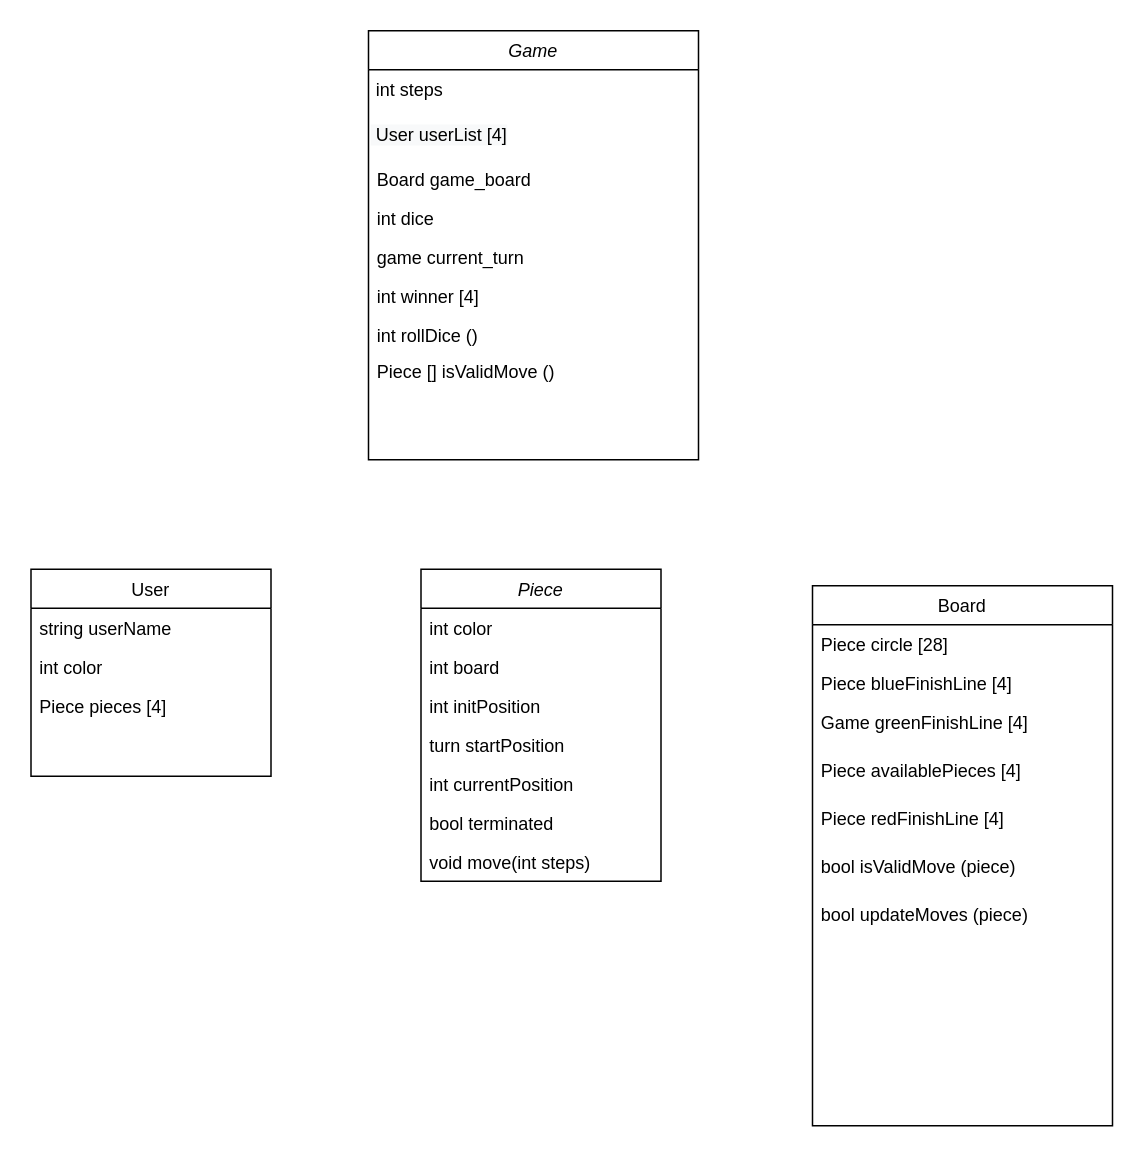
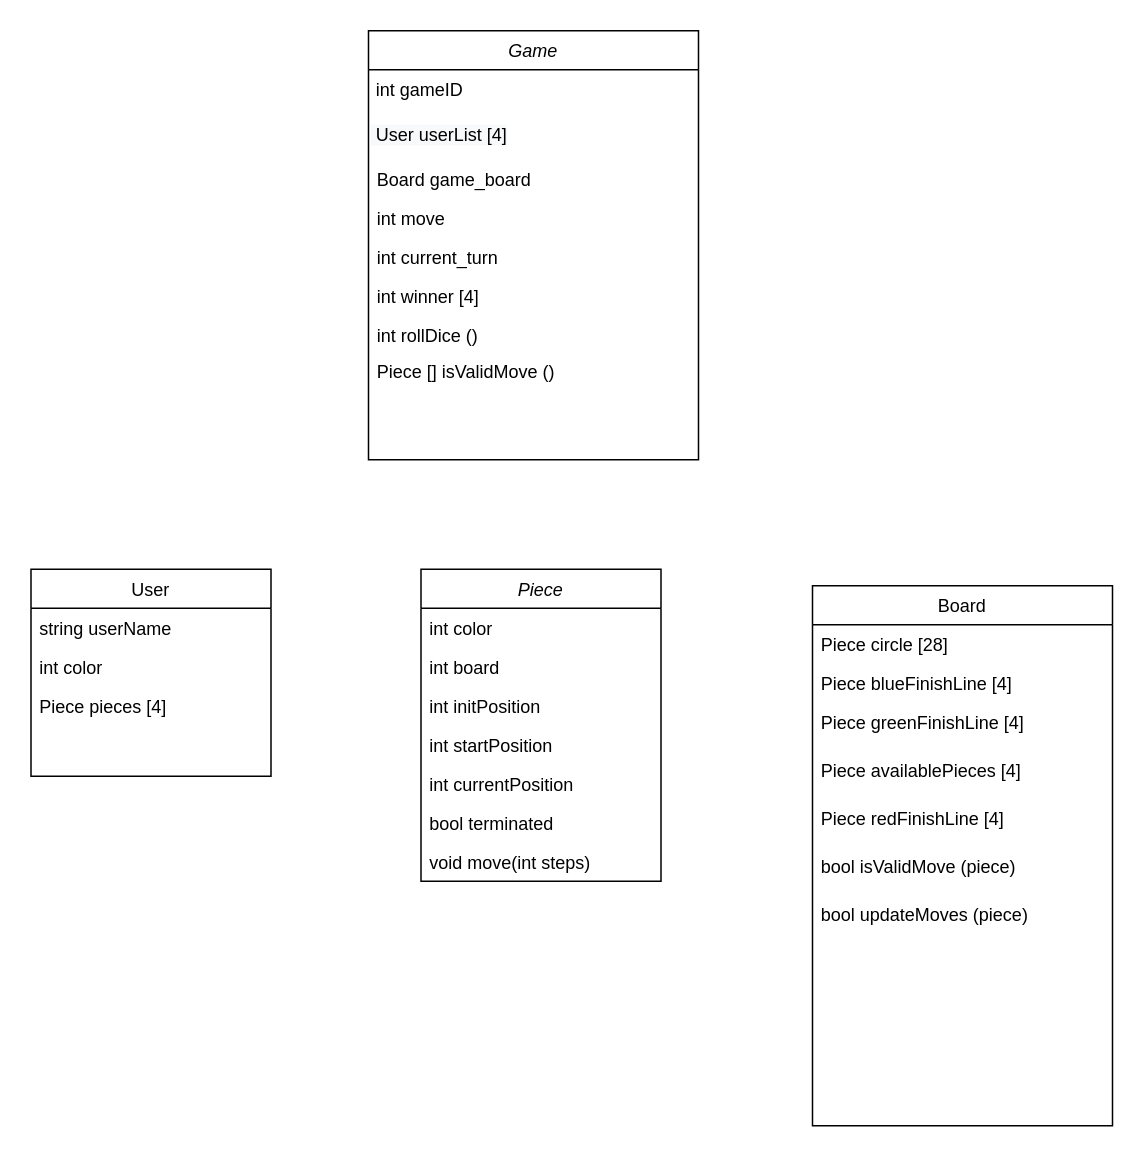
node "int steps": label "int steps" -> "int gameID"
node "int dice": label "int dice" -> "int move"
node "game current_turn": label "game current_turn" -> "int current_turn"
node "Game greenFinishLine [4]": label "Game greenFinishLine [4]" -> "Piece greenFinishLine [4]"
node "turn startPosition": label "turn startPosition" -> "int startPosition"
